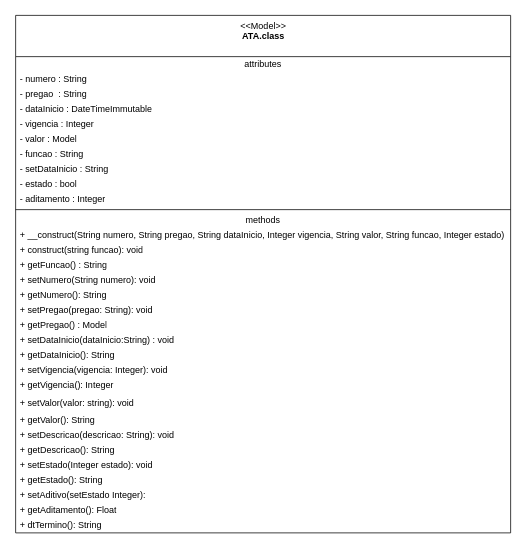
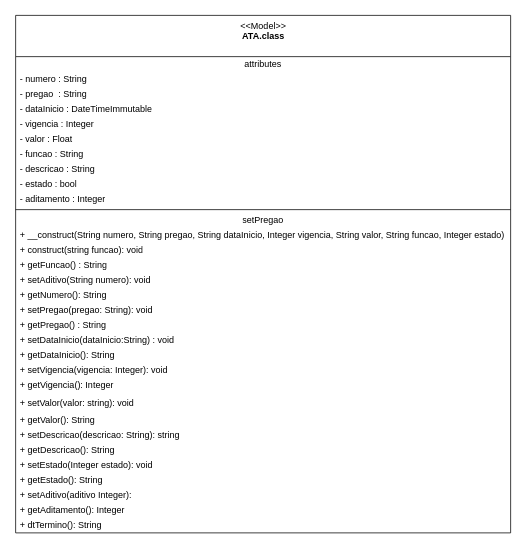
node "- valor : Model": label "- valor : Model" -> "- valor : Float"
node "- setDataInicio : String": label "- setDataInicio : String" -> "- descricao : String"
node "methods": label "methods" -> "setPregao"
node "+ setNumero(String numero): void": label "+ setNumero(String numero): void" -> "+ setAditivo(String numero): void"
node "+ getPregao() : Model": label "+ getPregao() : Model" -> "+ getPregao() : String"
node "+ setDescricao(descricao: String): void": label "+ setDescricao(descricao: String): void" -> "+ setDescricao(descricao: String): string"
node "+ setAditivo(setEstado Integer):": label "+ setAditivo(setEstado Integer):" -> "+ setAditivo(aditivo Integer):"
node "+ getAditamento(): Float": label "+ getAditamento(): Float" -> "+ getAditamento(): Integer"
